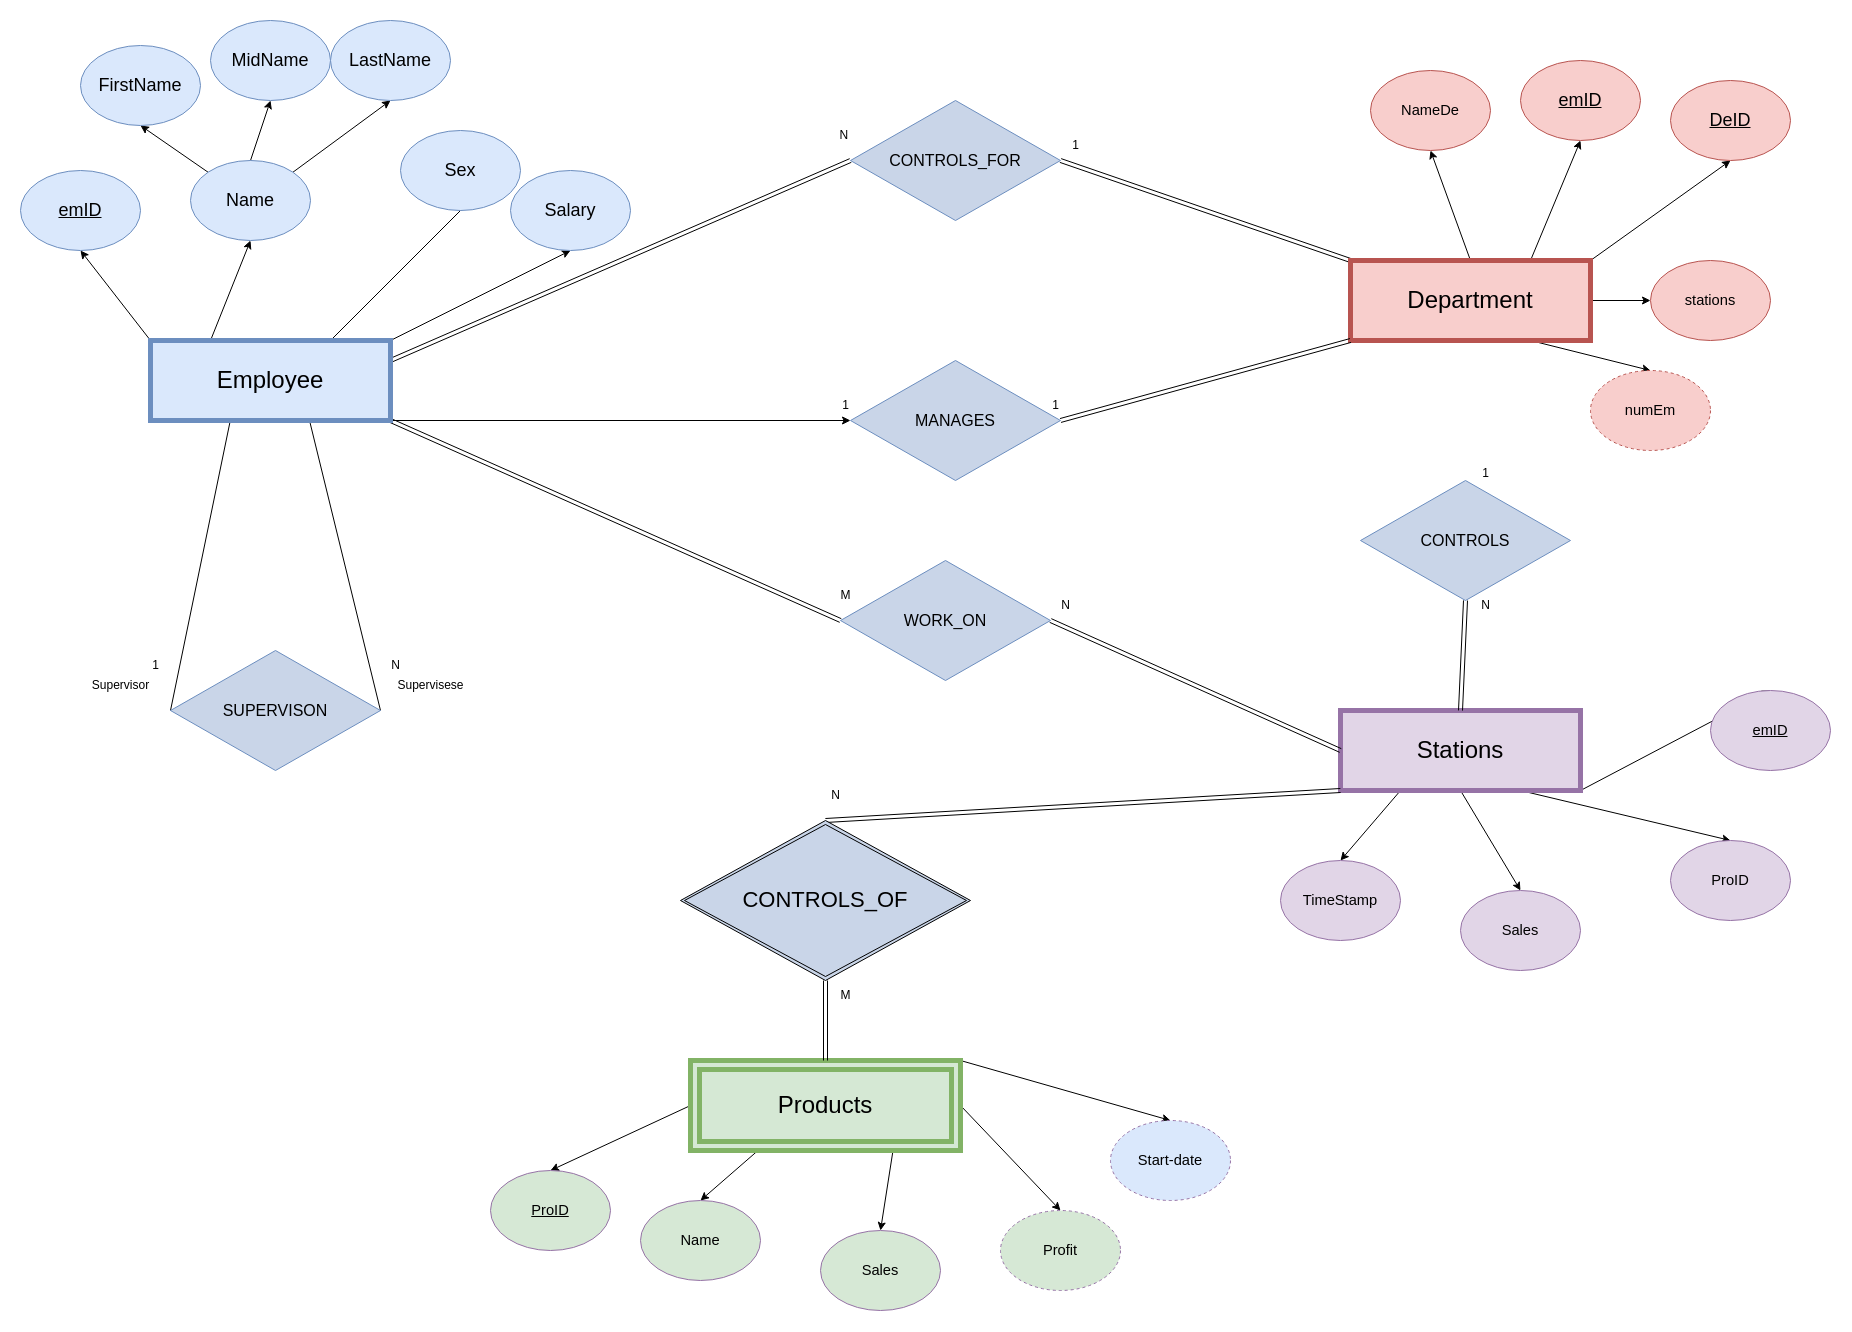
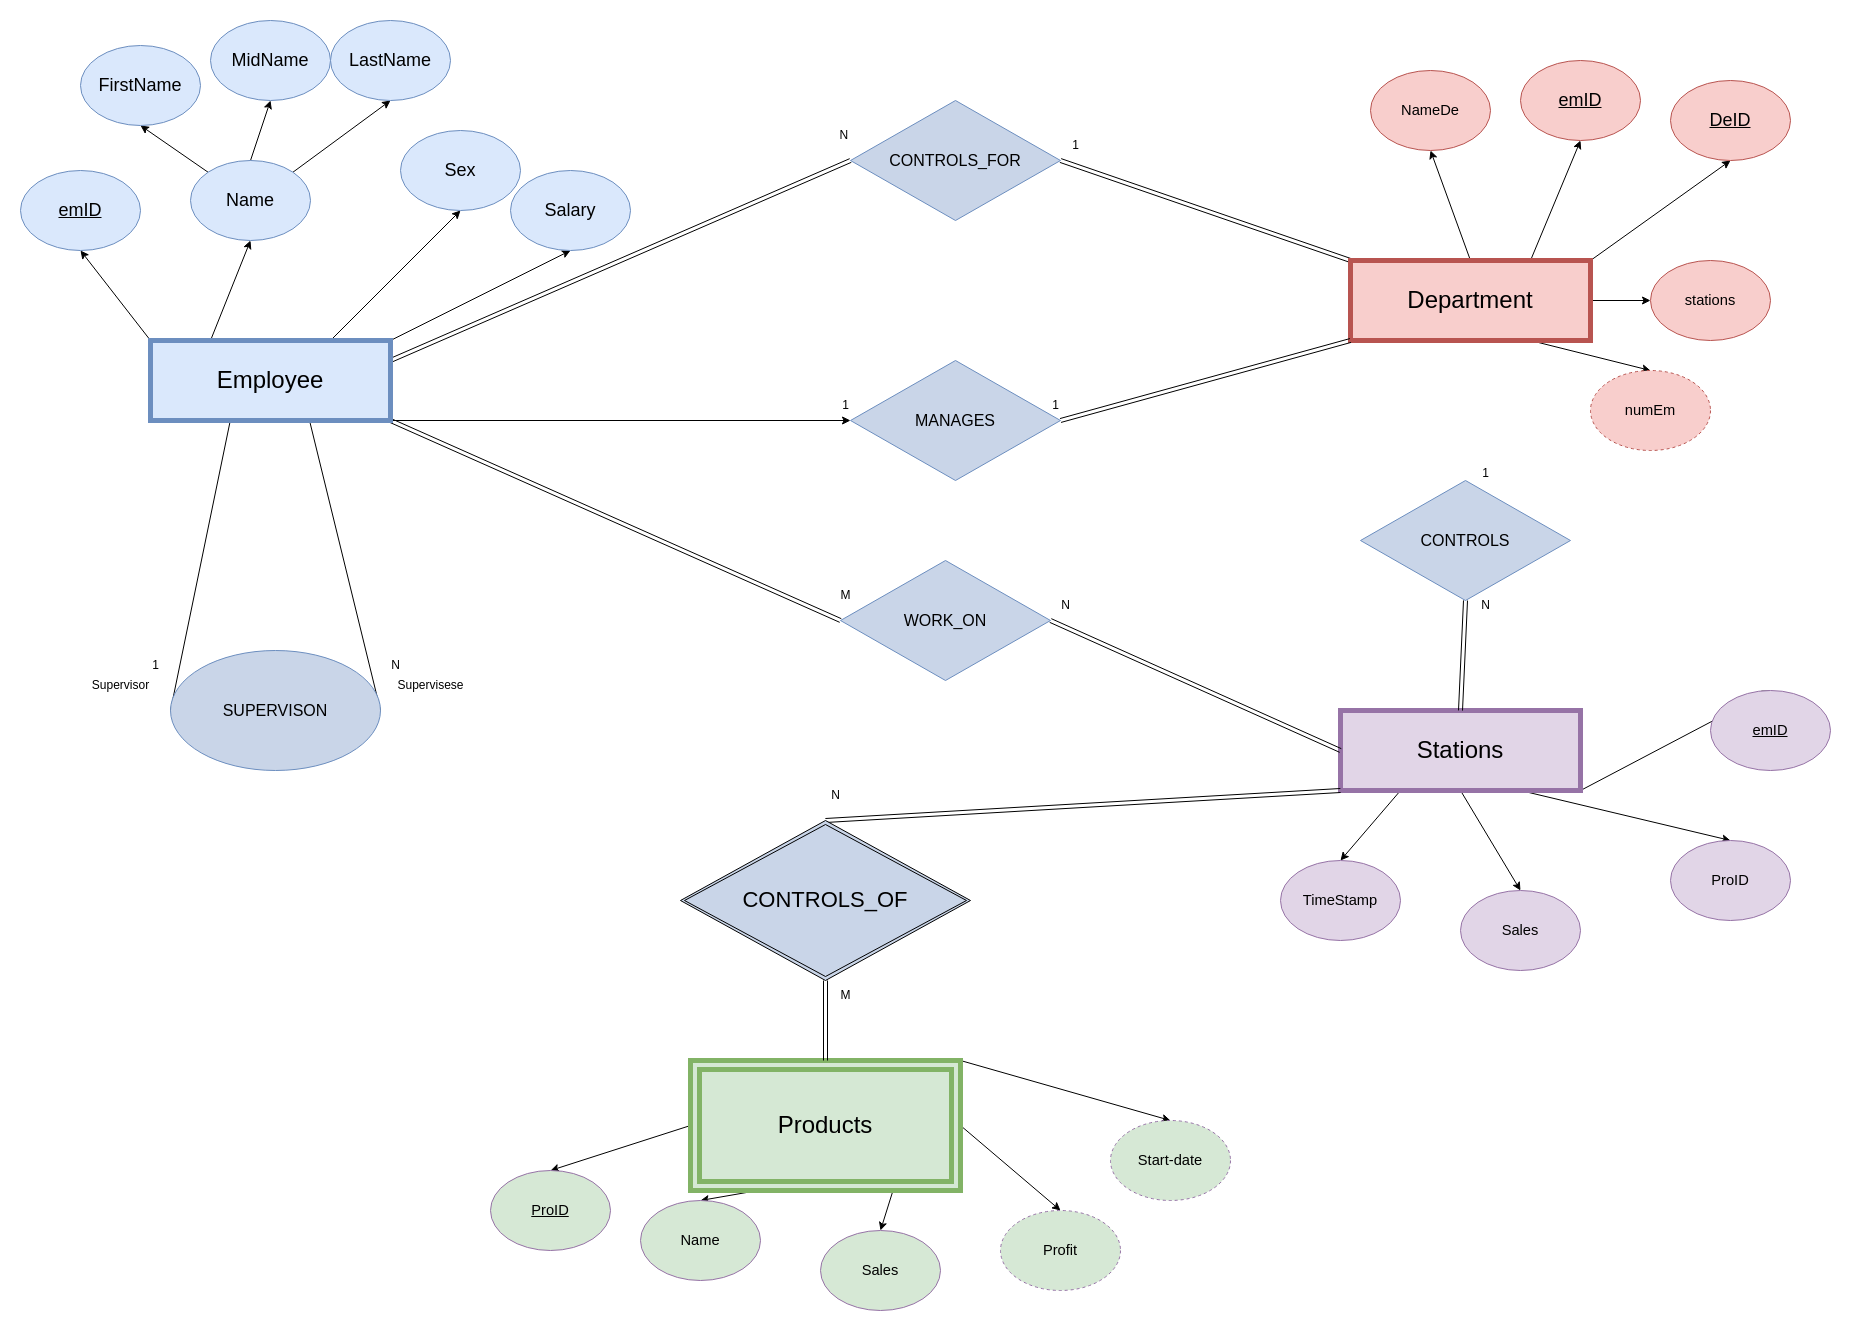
edge "Sex" -- "Employee": arrowhead none -> classic
node "SUPERVISON": shape diamond -> ellipse
node "Products": size 270x90 -> 270x130
node "Start-date": fillcolor #dae8fc -> #d6e8d5
